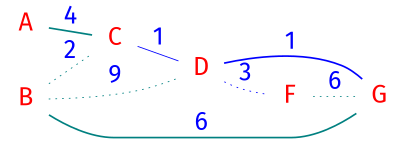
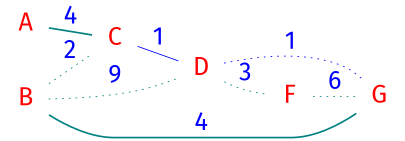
edge "D" -- "G": style bold -> dotted
edge "D" -- "F": color blue -> teal
edge "G" -- "B": label "6" -> "4"
